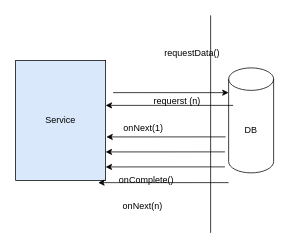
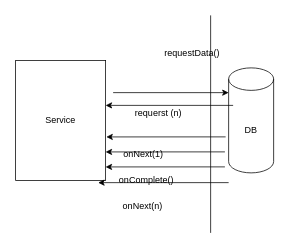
node "requerst (n)": moved (177, 102) -> (158, 113)
node "Service": fillcolor #dae8fc -> #ffffff
node "onNext(1)": moved (143, 128) -> (143, 154)
